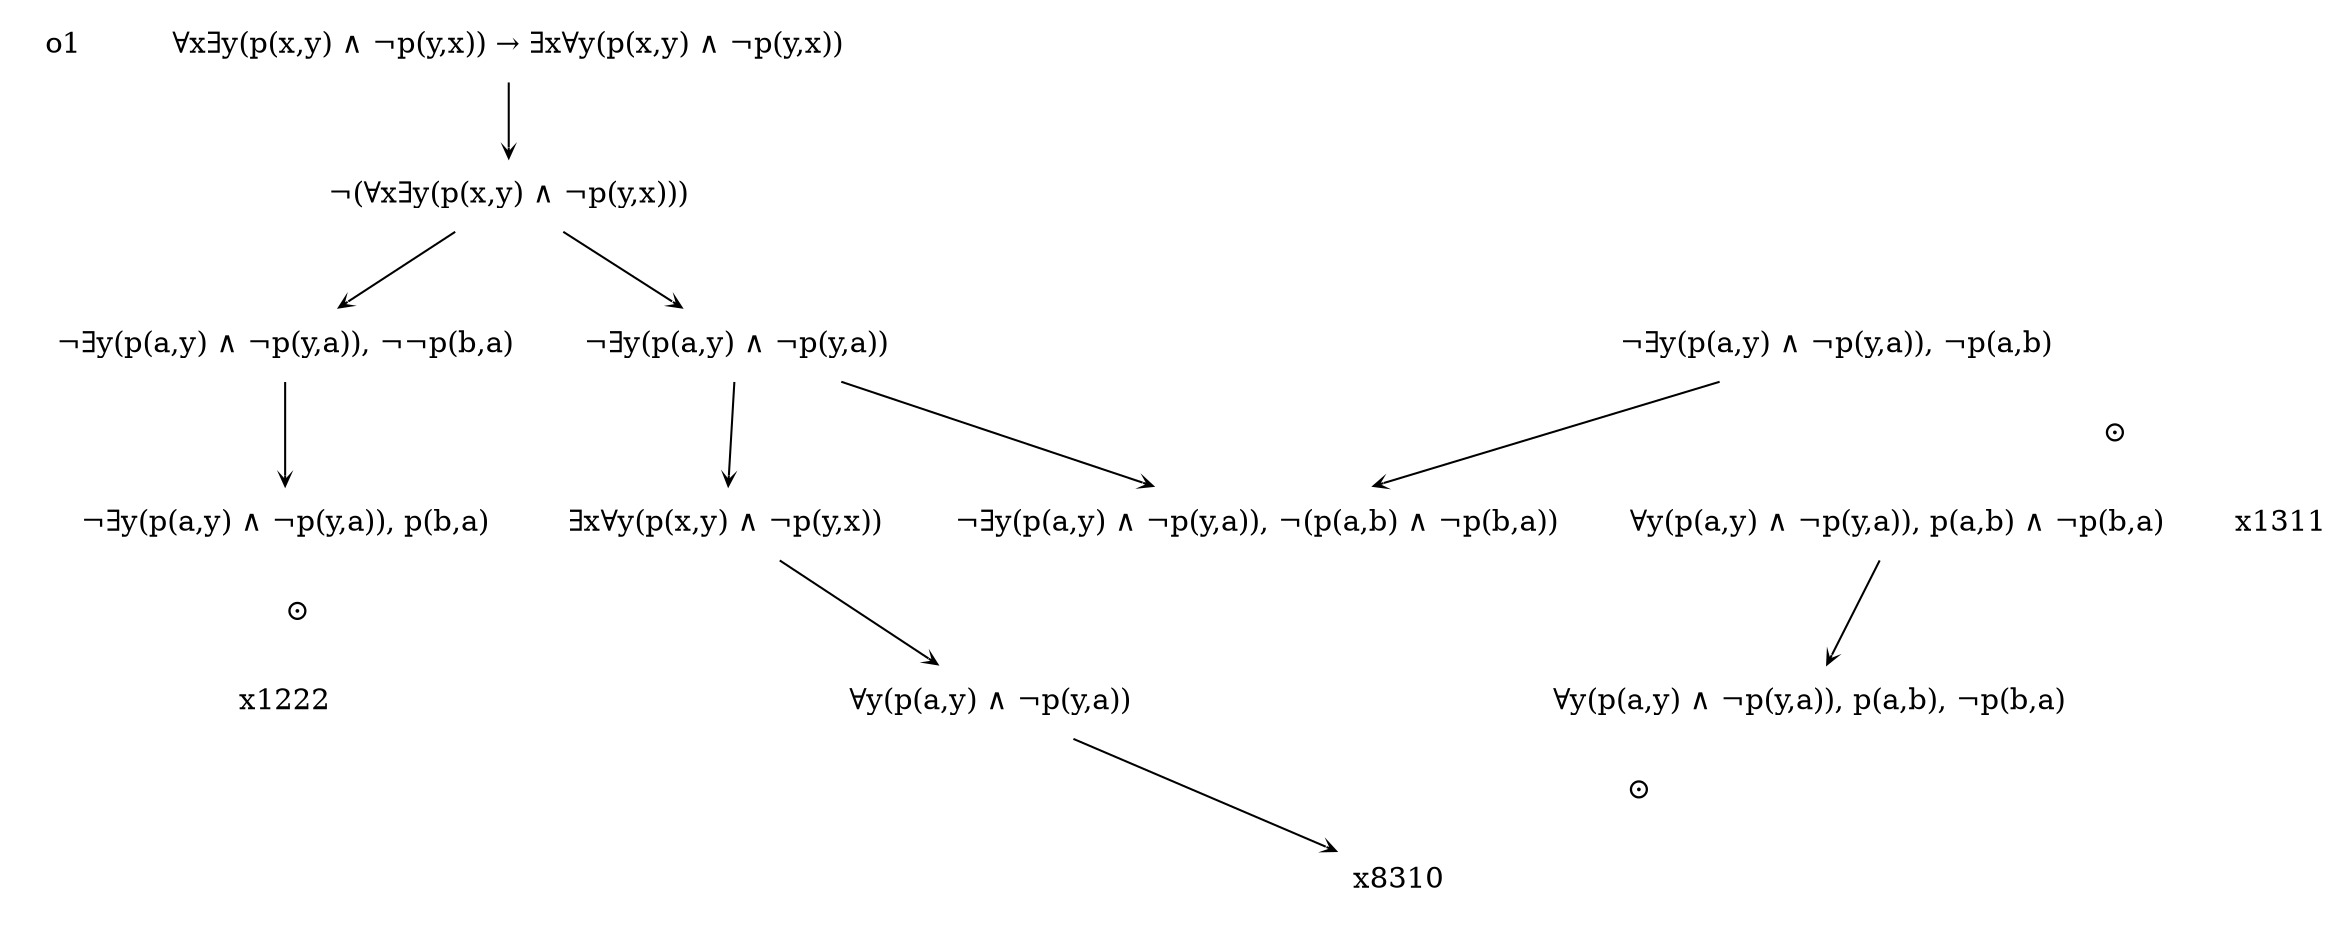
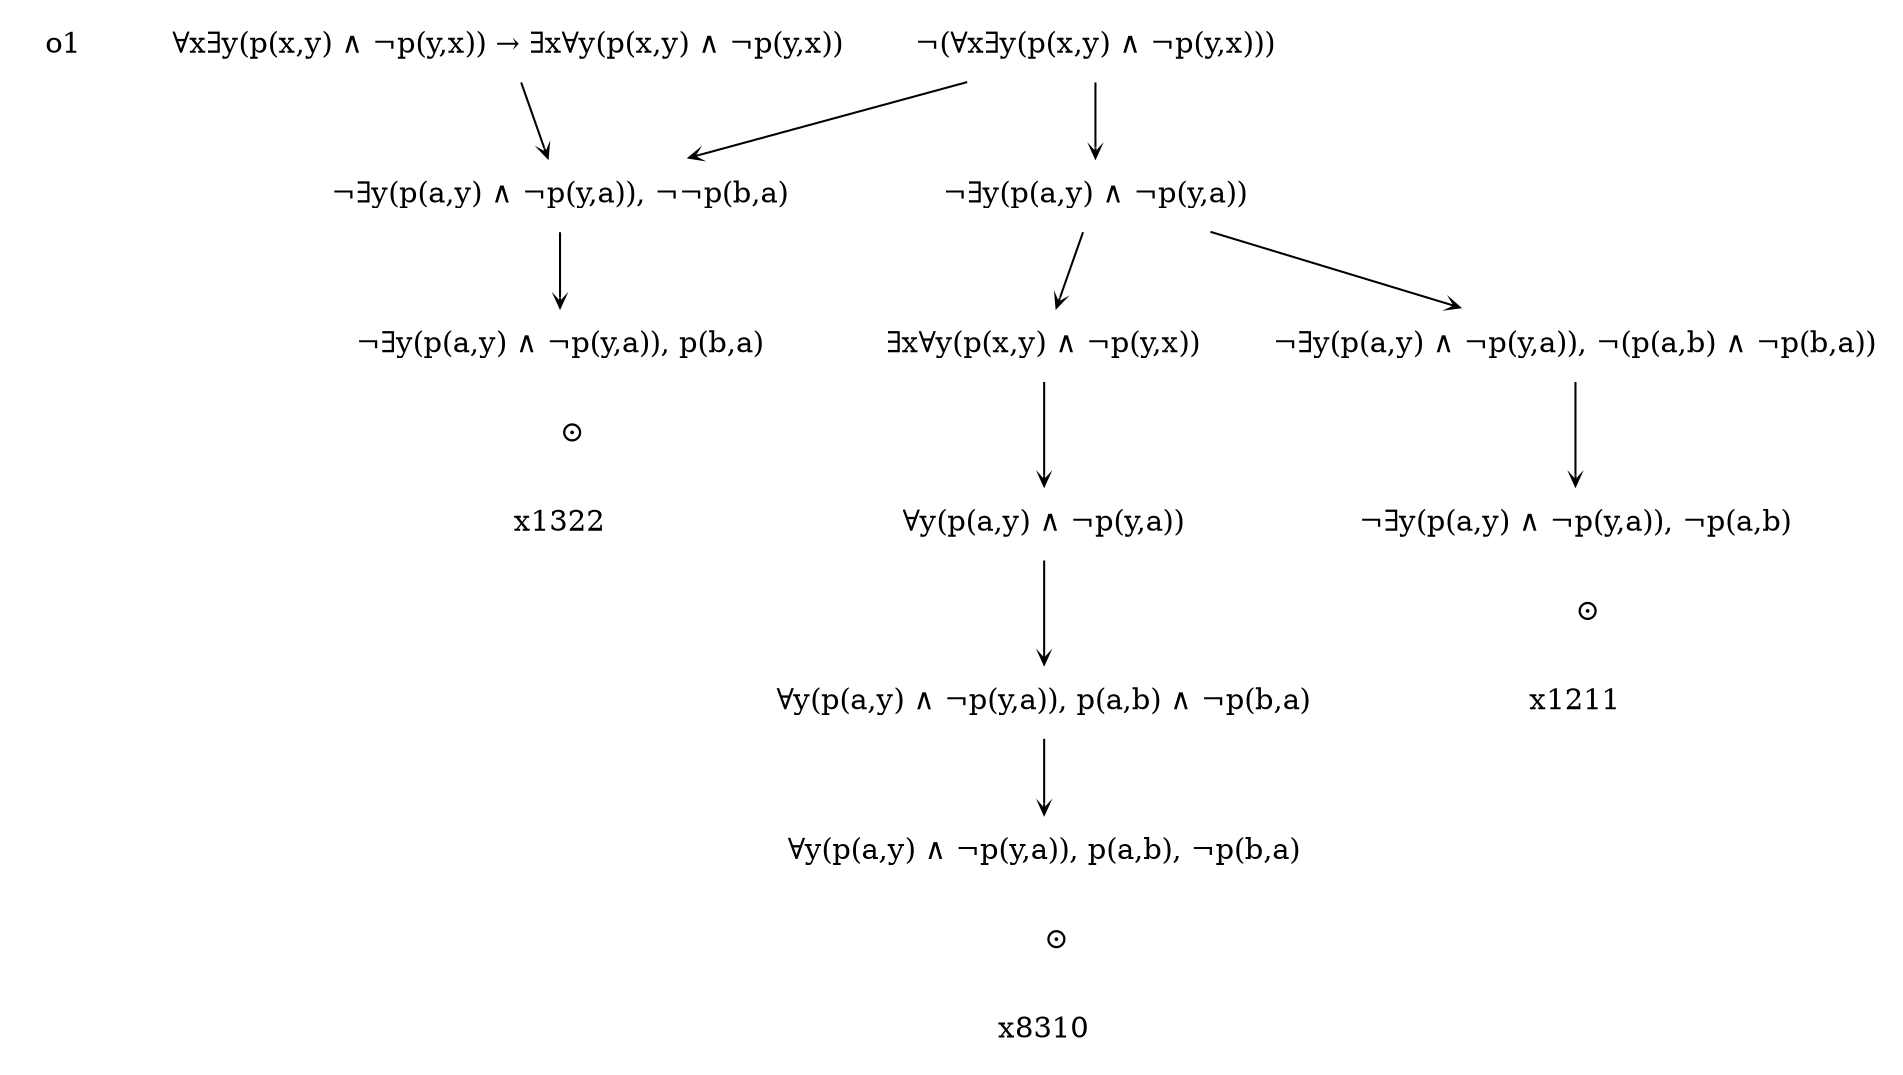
edge "∀x∃y(p(x,y) ∧ ¬p(y,x)) → ∃x∀y(p(x,y) ∧ ¬p(y,x))" -> "¬(∀x∃y(p(x,y) ∧ ¬p(y,x)))": now "∀x∃y(p(x,y) ∧ ¬p(y,x)) → ∃x∀y(p(x,y) ∧ ¬p(y,x))" -> "¬∃y(p(a,y) ∧ ¬p(y,a)), ¬¬p(b,a)"
edge "¬∃y(p(a,y) ∧ ¬p(y,a)), ¬p(a,b)" -> "¬∃y(p(a,y) ∧ ¬p(y,a)), ¬(p(a,b) ∧ ¬p(b,a))": reversed
node "x1311": label "x1311" -> "x1211"
node "x1222": label "x1222" -> "x1322"
edge "∀y(p(a,y) ∧ ¬p(y,a))" -> "x8310": now "∀y(p(a,y) ∧ ¬p(y,a))" -> "∀y(p(a,y) ∧ ¬p(y,a)), p(a,b) ∧ ¬p(b,a)"
